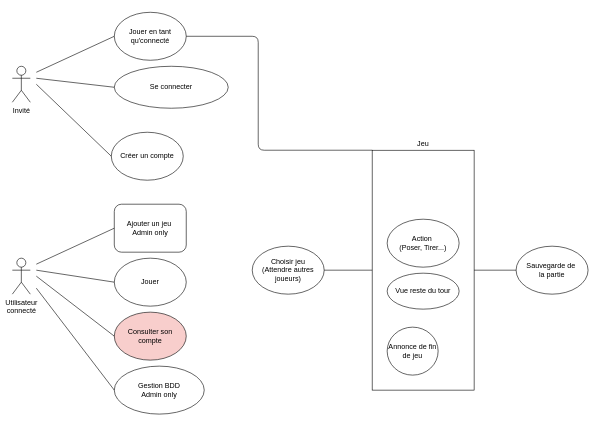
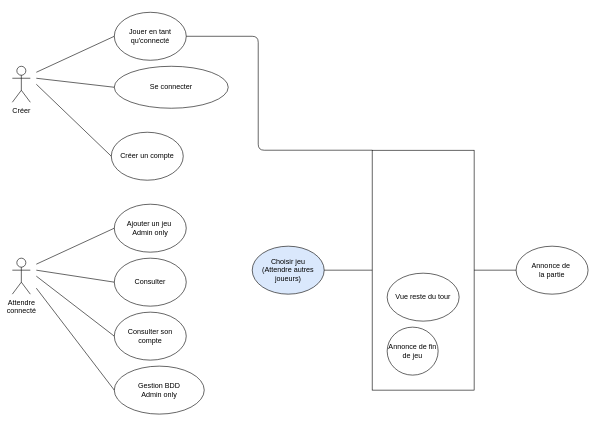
node "Invité": label "Invité" -> "Créer"
node "Jeu": removed
node "Ajouter un jeu Admin only": shape rounded rectangle -> ellipse
node "Action (Poser, Tirer...)": removed
node "Choisir jeu (Attendre autres joueurs)": fillcolor #ffffff -> #dae8fc
node "Sauvegarde de la partie": label "Sauvegarde de la partie" -> "Annonce de la partie"
node "Jouer": label "Jouer" -> "Consulter"
node "Vue reste du tour": size 72x36 -> 72x48
node "Utilisateur connecté": label "Utilisateur connecté" -> "Attendre connecté"
node "Consulter son compte": fillcolor #f8cecc -> #ffffff
